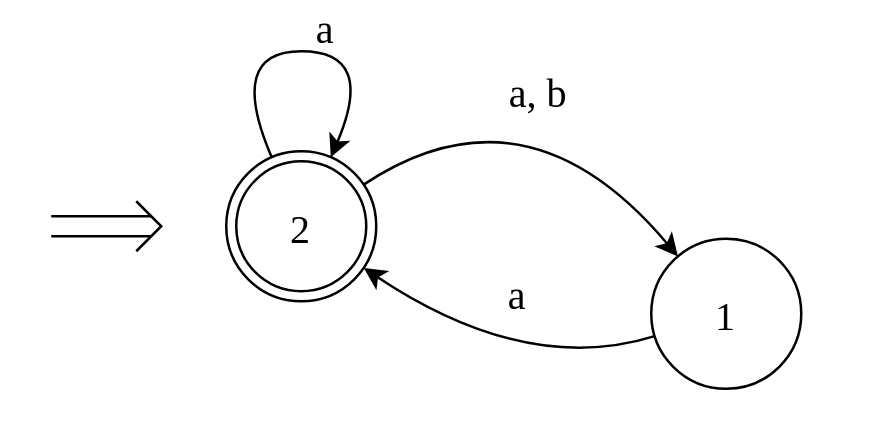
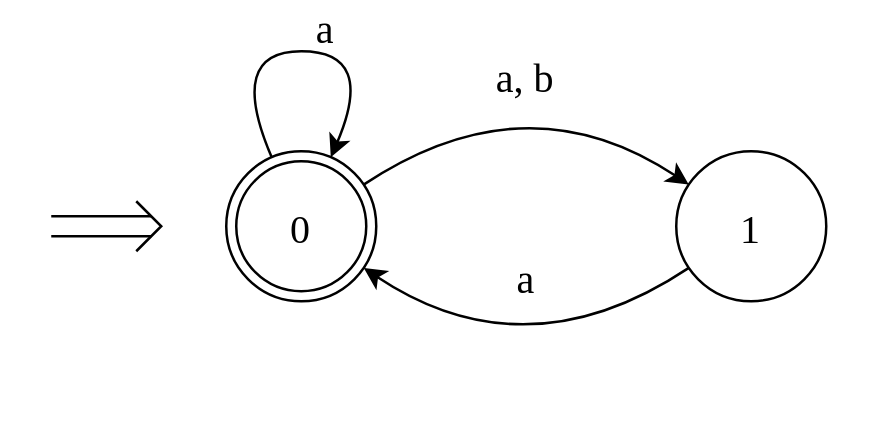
node "2": label "2" -> "0"
node "1": moved (726, 314) -> (751, 226)
